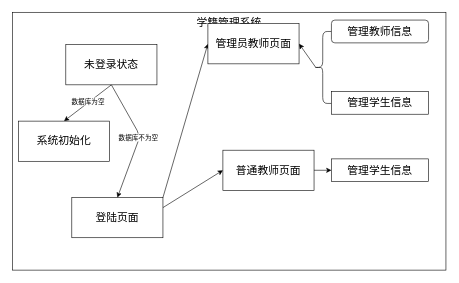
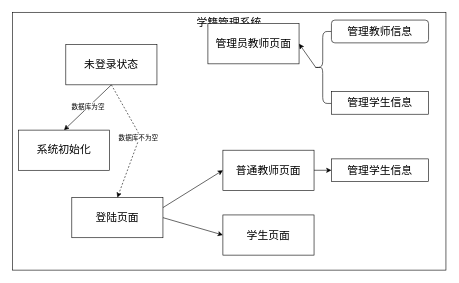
edge "登陆页面" -> "管理员教师页面": removed
node "系统初始化": moved (64, 141) -> (64, 150)
edge "未登录状态" -> "登陆页面": style solid -> dashed
edge "登陆页面" -> "学生页面": added
node "学生页面": added
